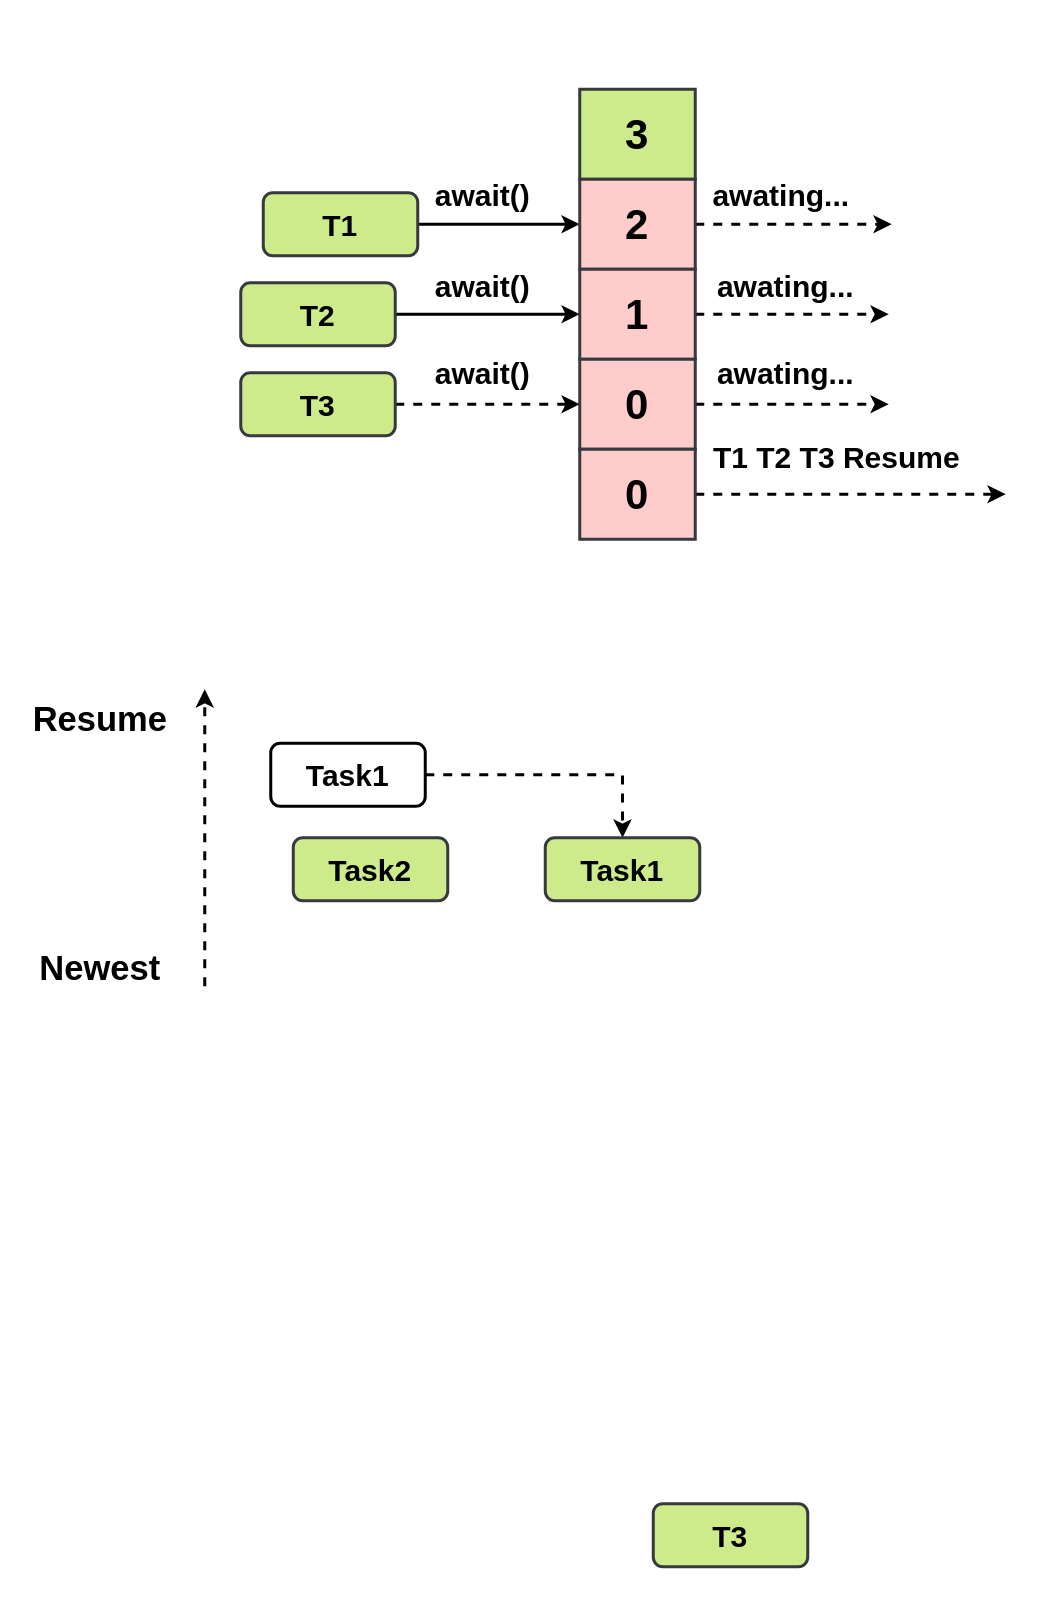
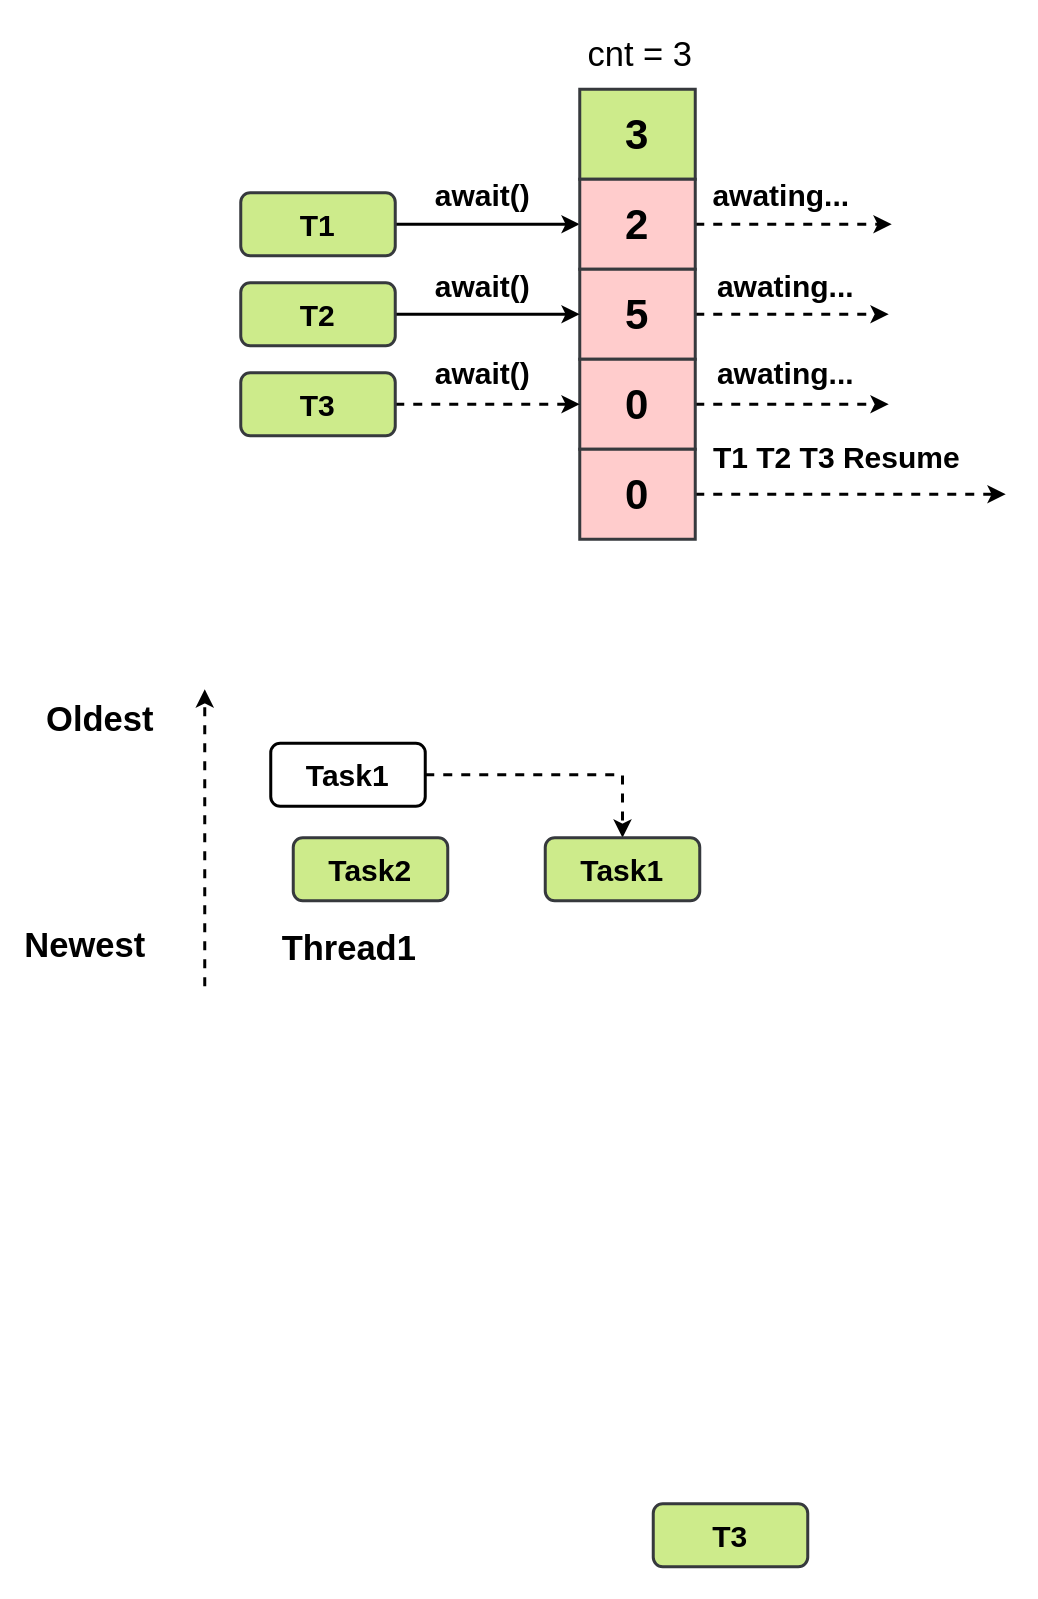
node "cnt = 3": added
node "T1": moved (341, 224) -> (318, 224)
node "1": label "1" -> "5"
node "Resume": label "Resume" -> "Oldest"
node "Thread1": added
node "Newest": moved (99, 968) -> (84, 946)
